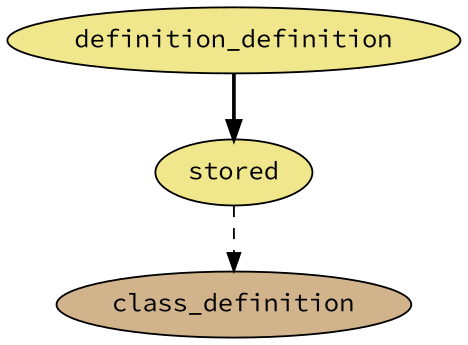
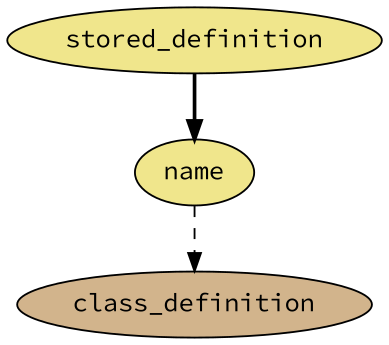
node "definition_definition": label "definition_definition" -> "stored_definition"
node "stored": label "stored" -> "name"
